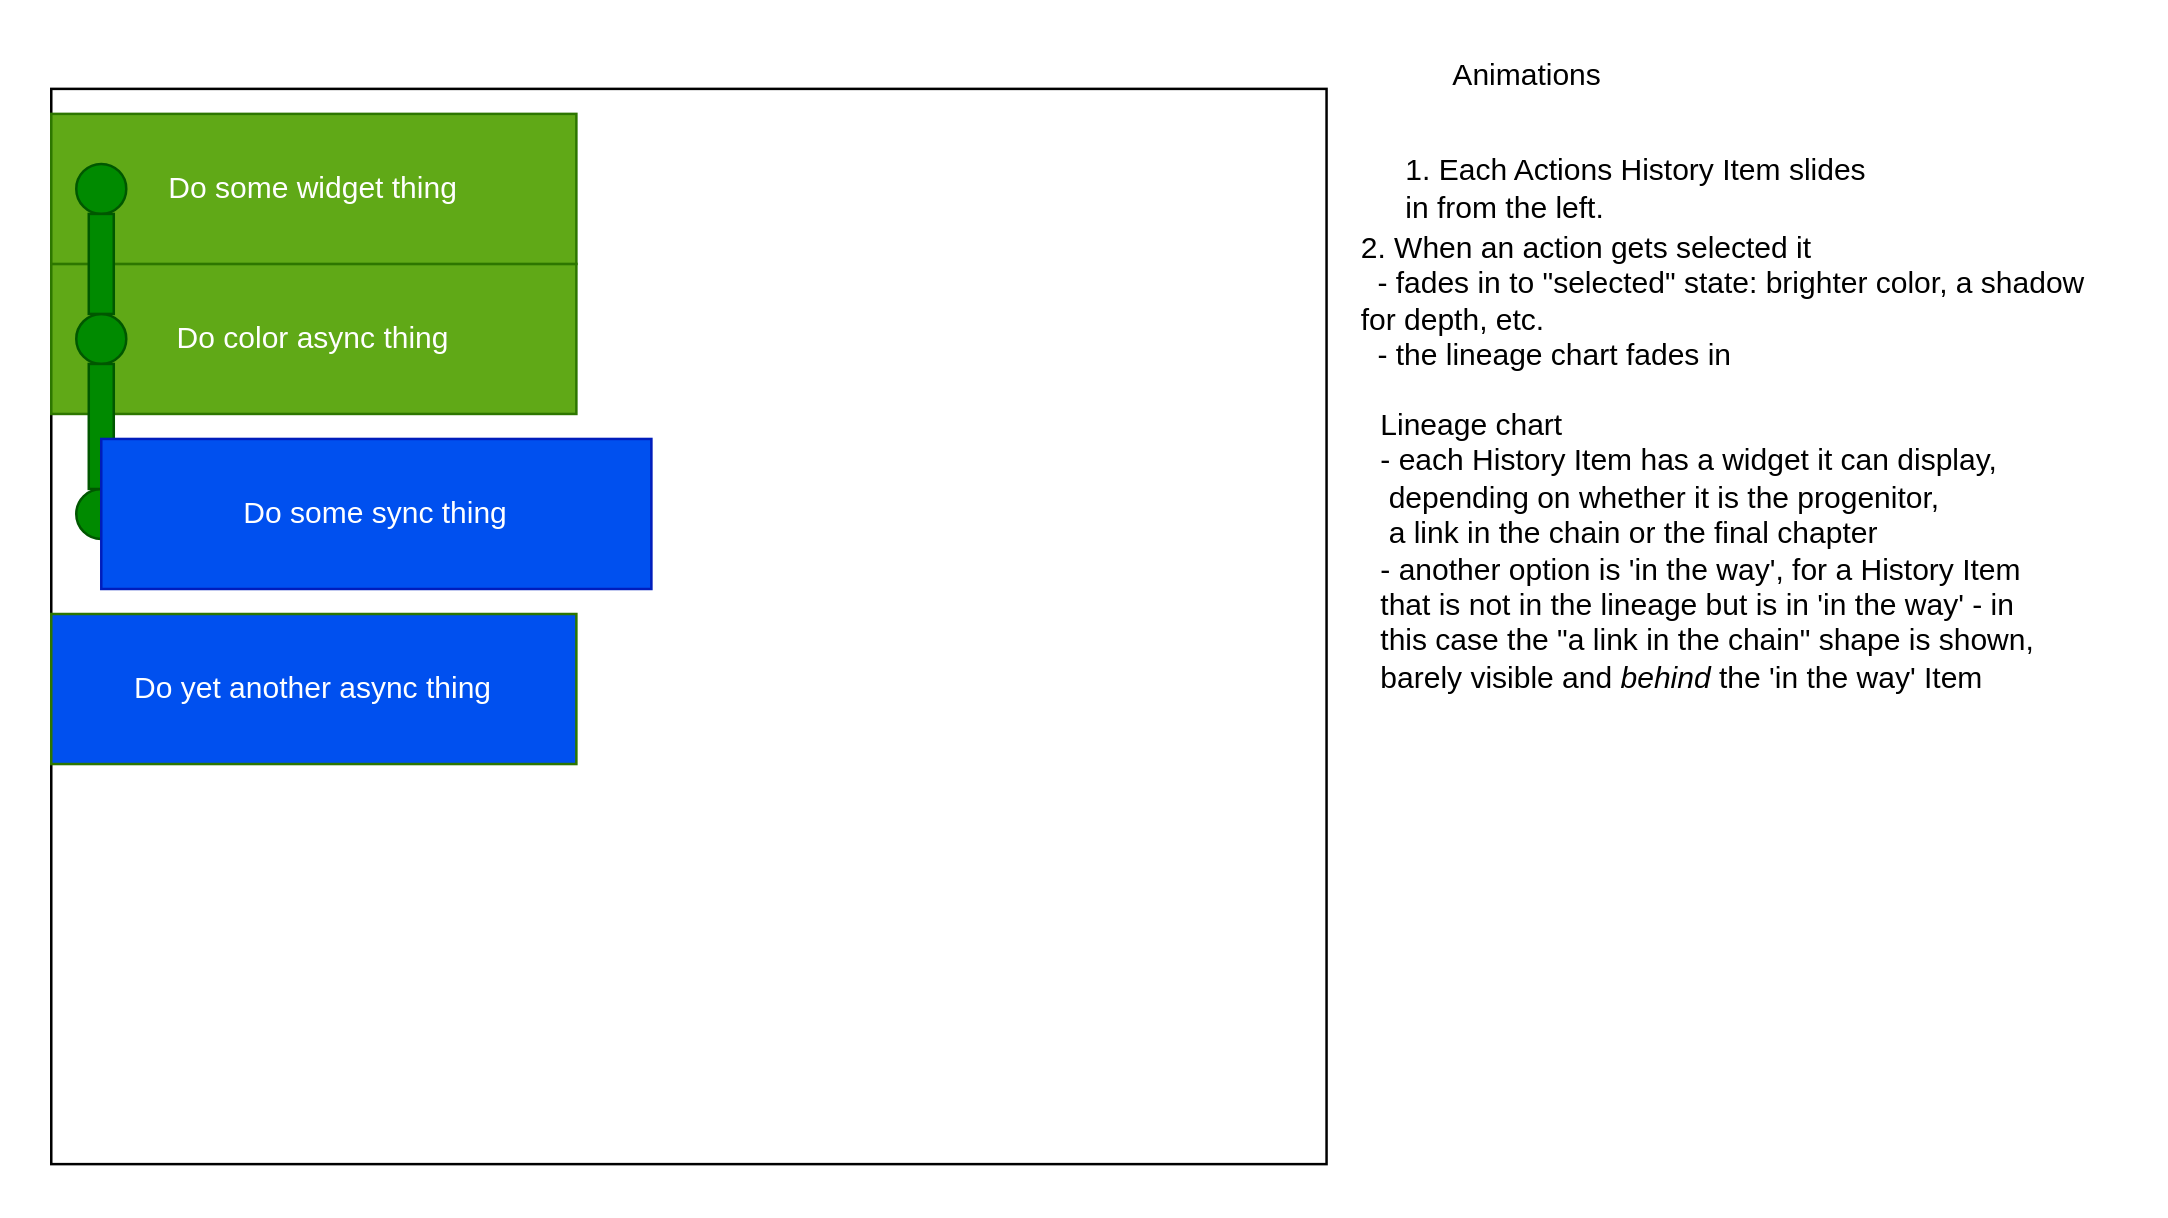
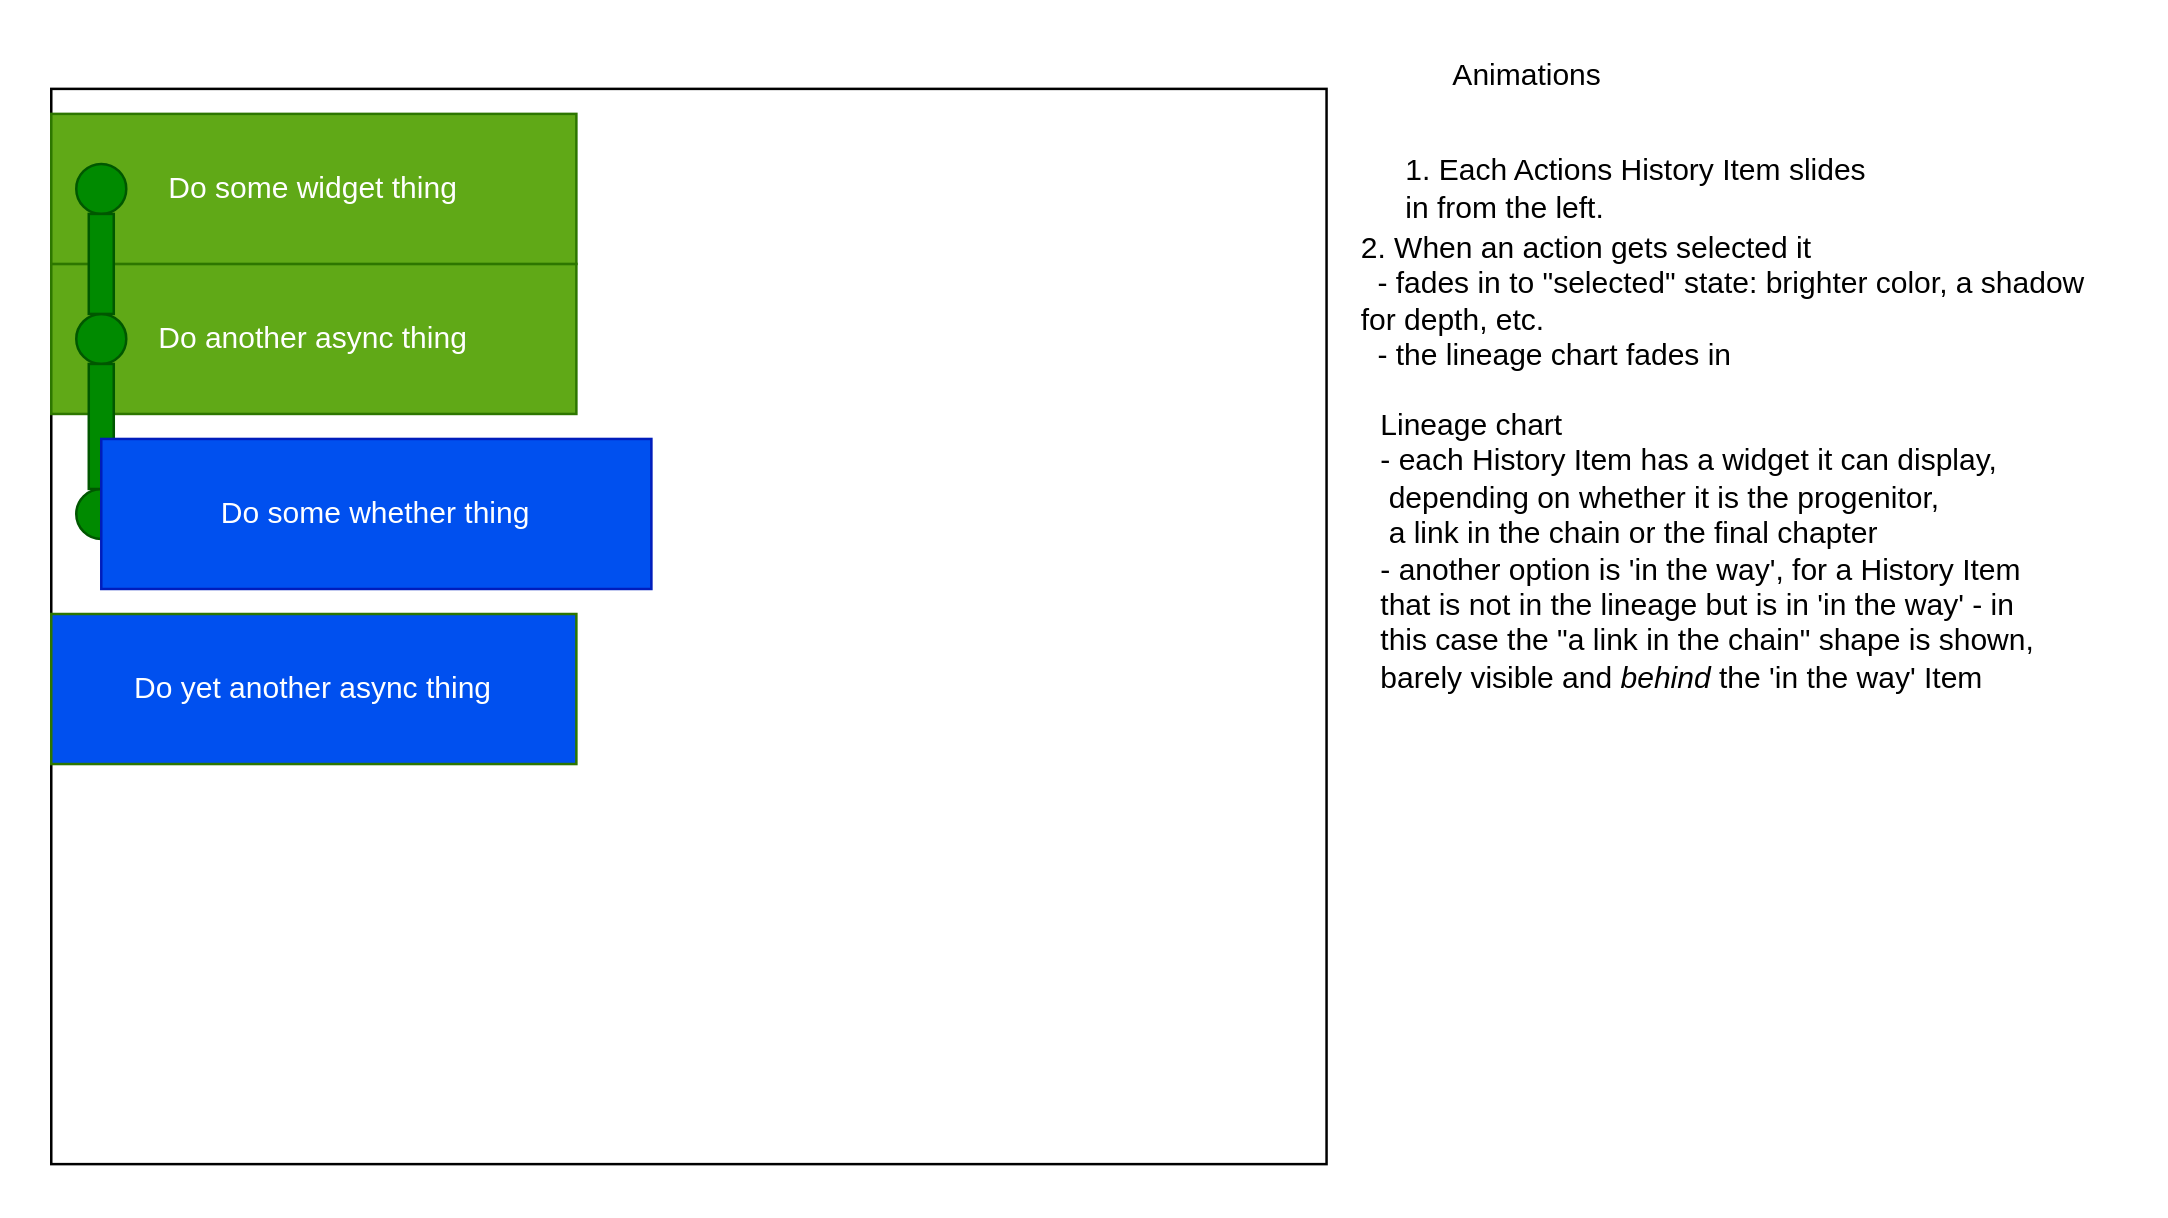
node "Do color async thing": label "Do color async thing" -> "Do another async thing"
node "Do some sync thing": label "Do some sync thing" -> "Do some whether thing"
